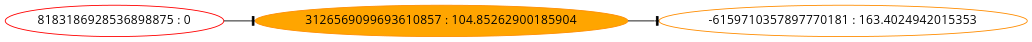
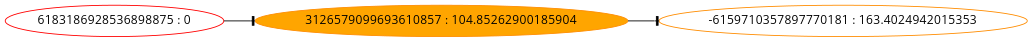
node "8183186928536898875 : 0": label "8183186928536898875 : 0" -> "6183186928536898875 : 0"
node "3126569099693610857 : 104.85262900185904": label "3126569099693610857 : 104.85262900185904" -> "3126579099693610857 : 104.85262900185904"
